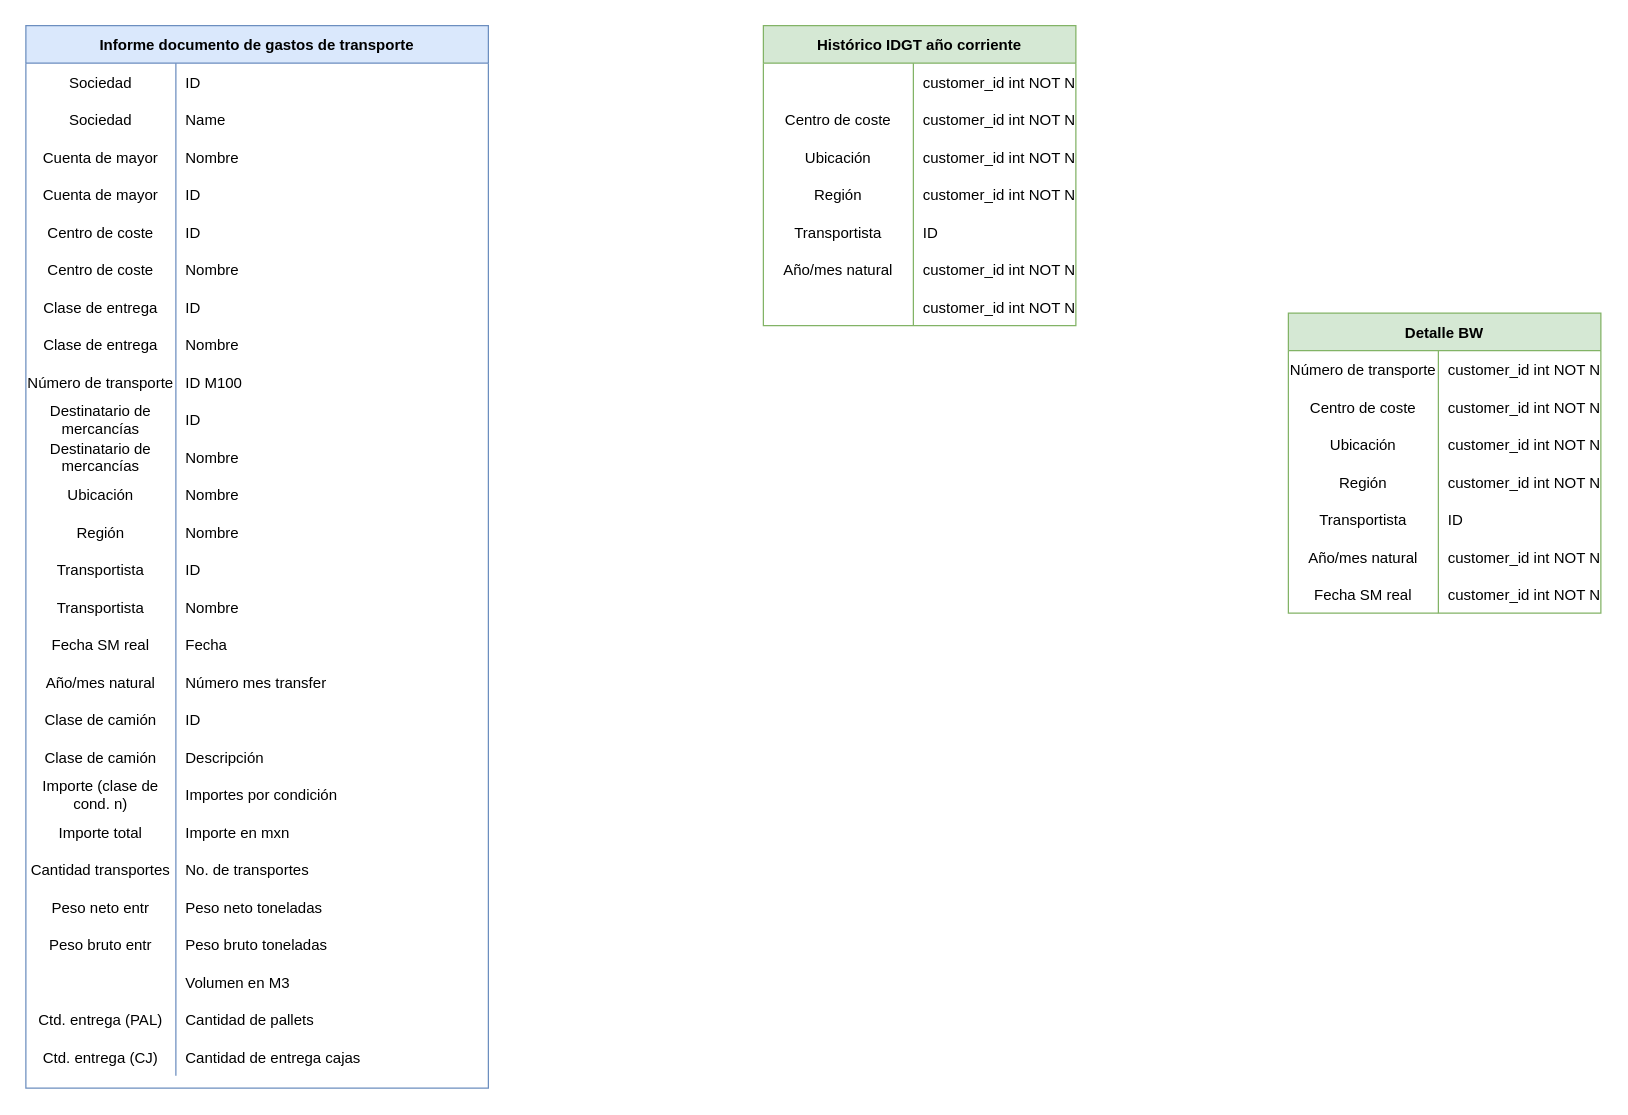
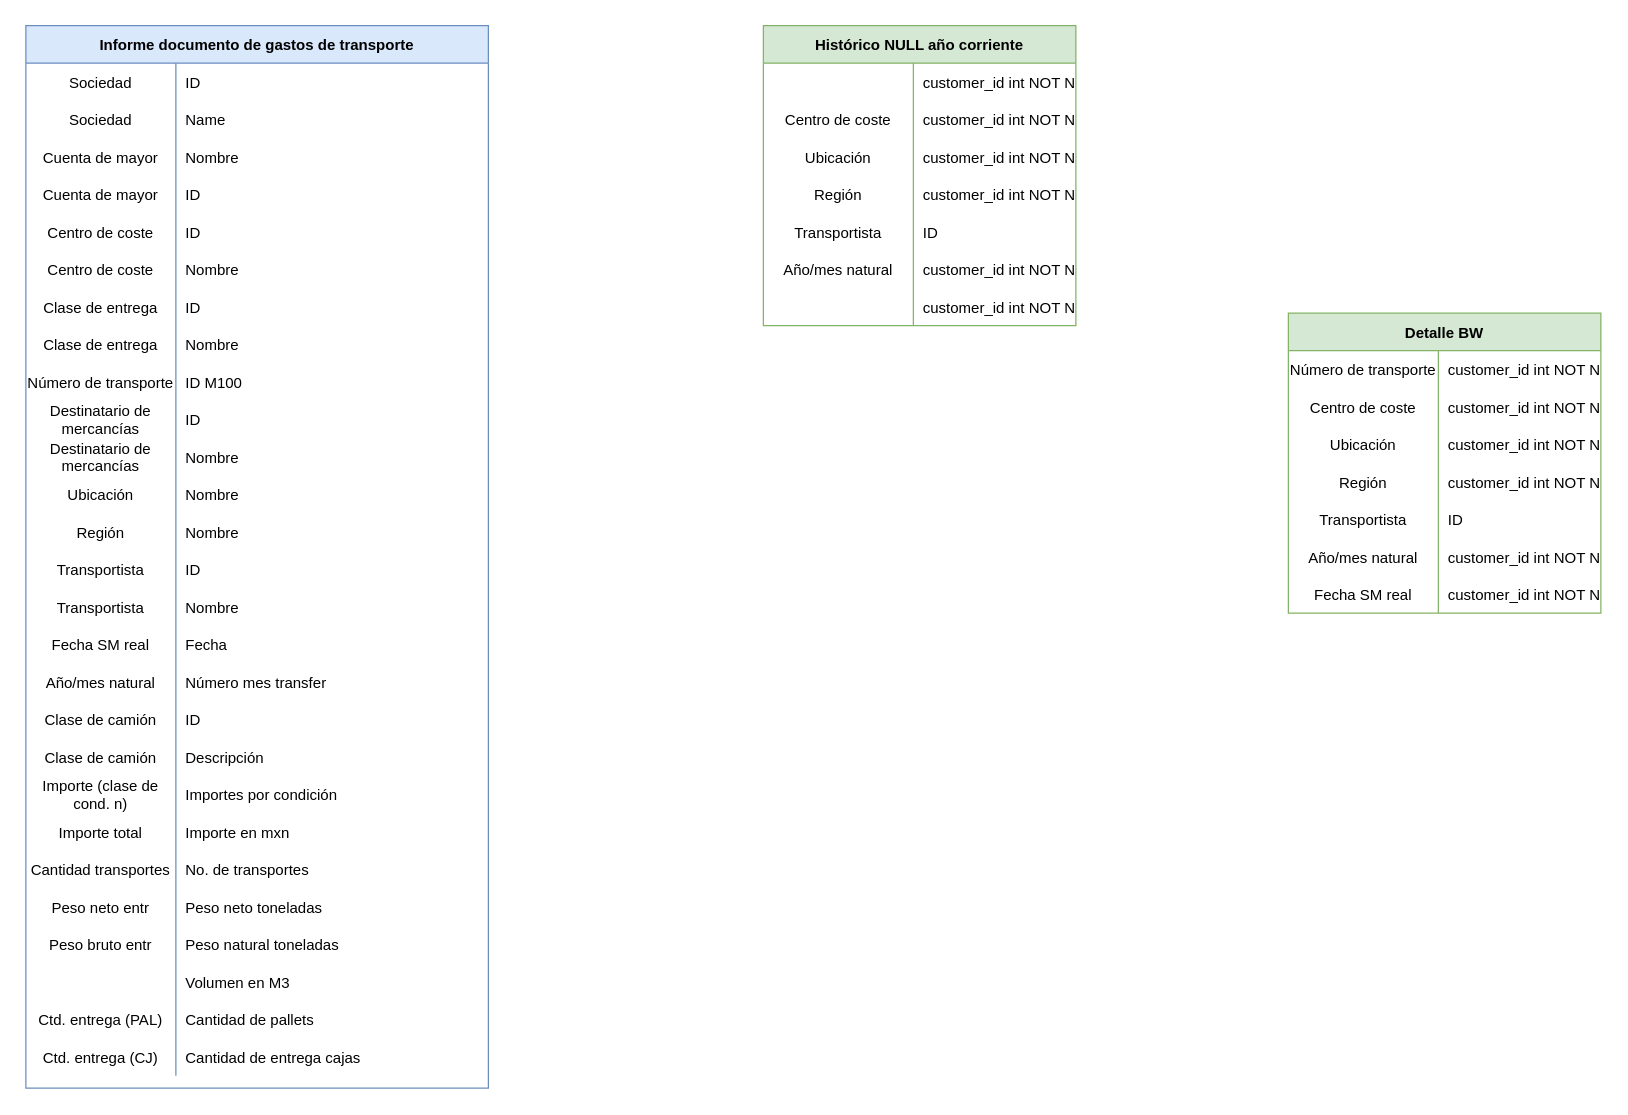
node "Histórico IDGT año corriente": label "Histórico IDGT año corriente" -> "Histórico NULL año corriente"
node "Peso bruto toneladas": label "Peso bruto toneladas" -> "Peso natural toneladas"
